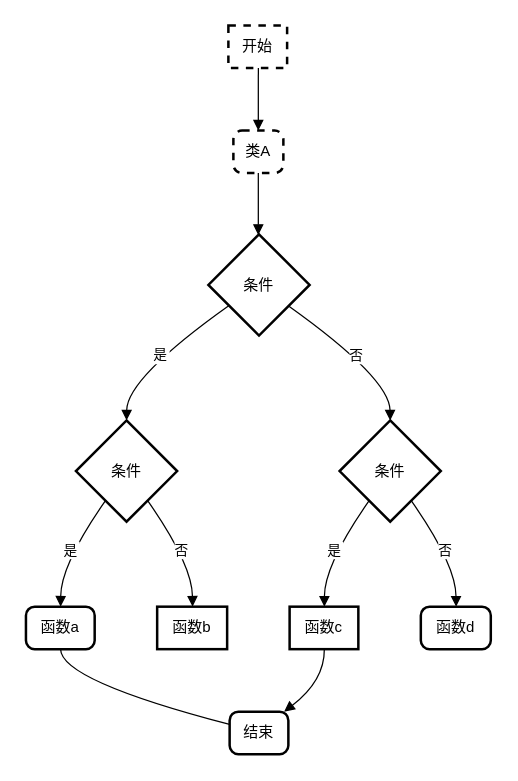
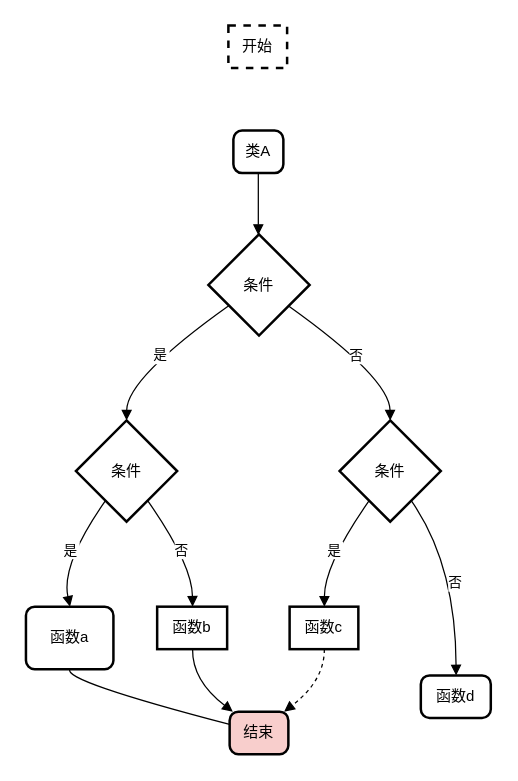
edge "开始" -> "类A": removed
node "类A": style dashed -> solid
node "函数a": size 69x43 -> 88x63
node "函数d": moved (456, 628) -> (456, 697)
edge "函数b" -> "结束": added
edge "函数c" -> "结束": style solid -> dashed
node "结束": fillcolor #ffffff -> #f8cecc
